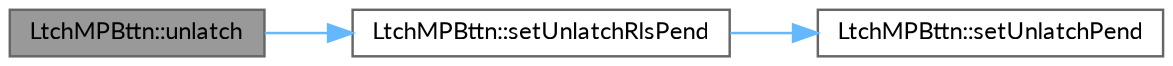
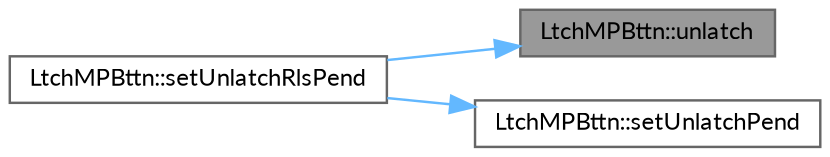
edge "LtchMPBttn::unlatch" -> "LtchMPBttn::setUnlatchRlsPend": reversed
